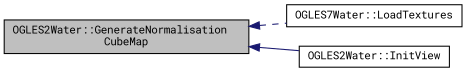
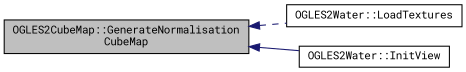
node "OGLES7Water::LoadTextures": label "OGLES7Water::LoadTextures" -> "OGLES2Water::LoadTextures"
node "OGLES2Water::GenerateNormalisation CubeMap": label "OGLES2Water::GenerateNormalisation CubeMap" -> "OGLES2CubeMap::GenerateNormalisation CubeMap"
